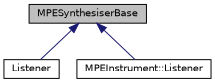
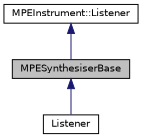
edge "MPEInstrument::Listener" -> "MPESynthesiserBase": reversed
